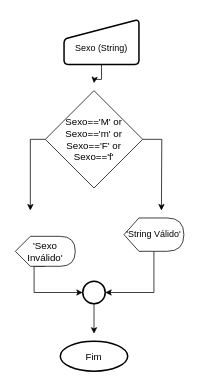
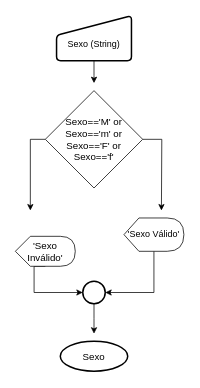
node "Sexo (String)": moved (102, 42) -> (94, 38)
node "'String Válido'": label "'String Válido'" -> "'Sexo Válido'"
node "Fim": label "Fim" -> "Sexo"
